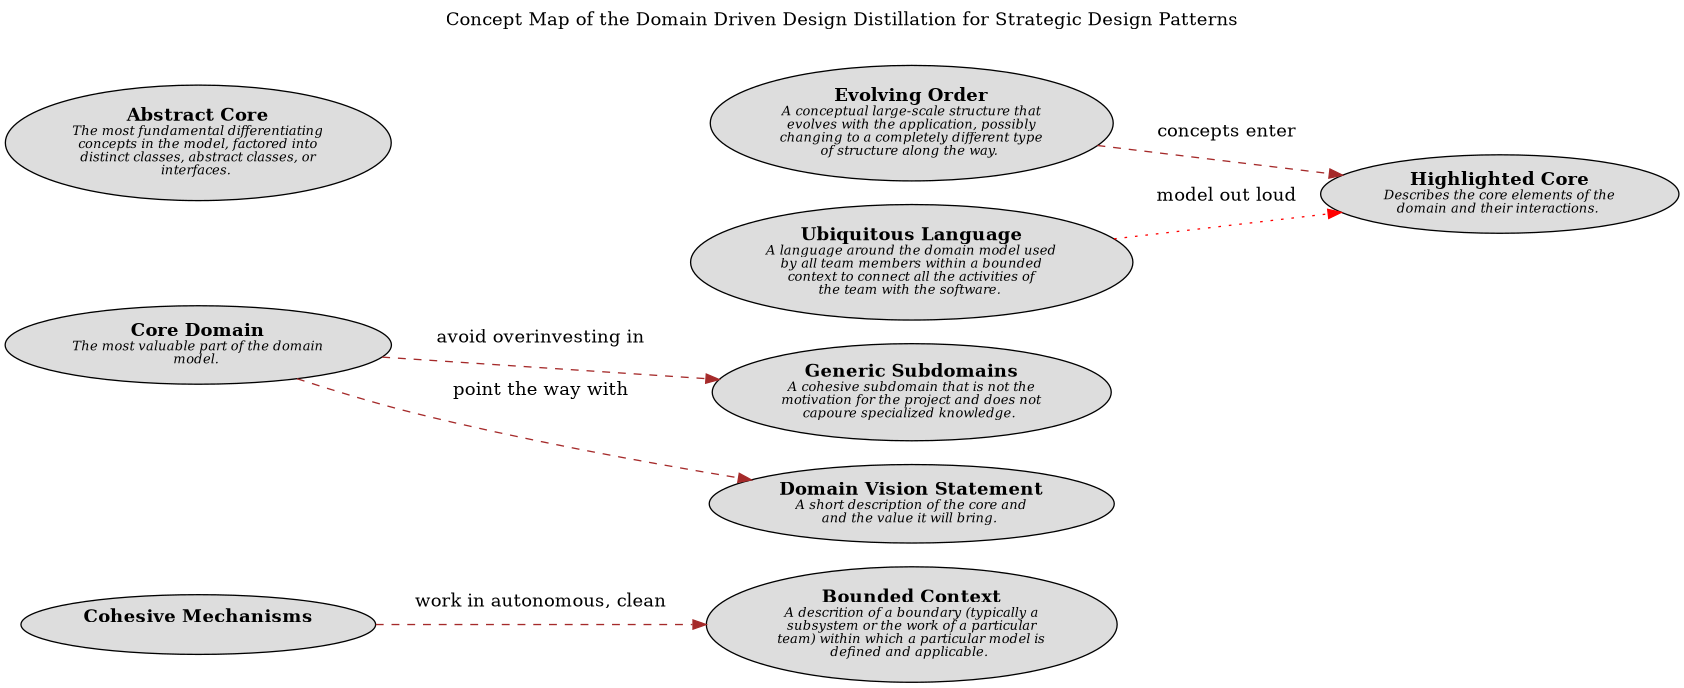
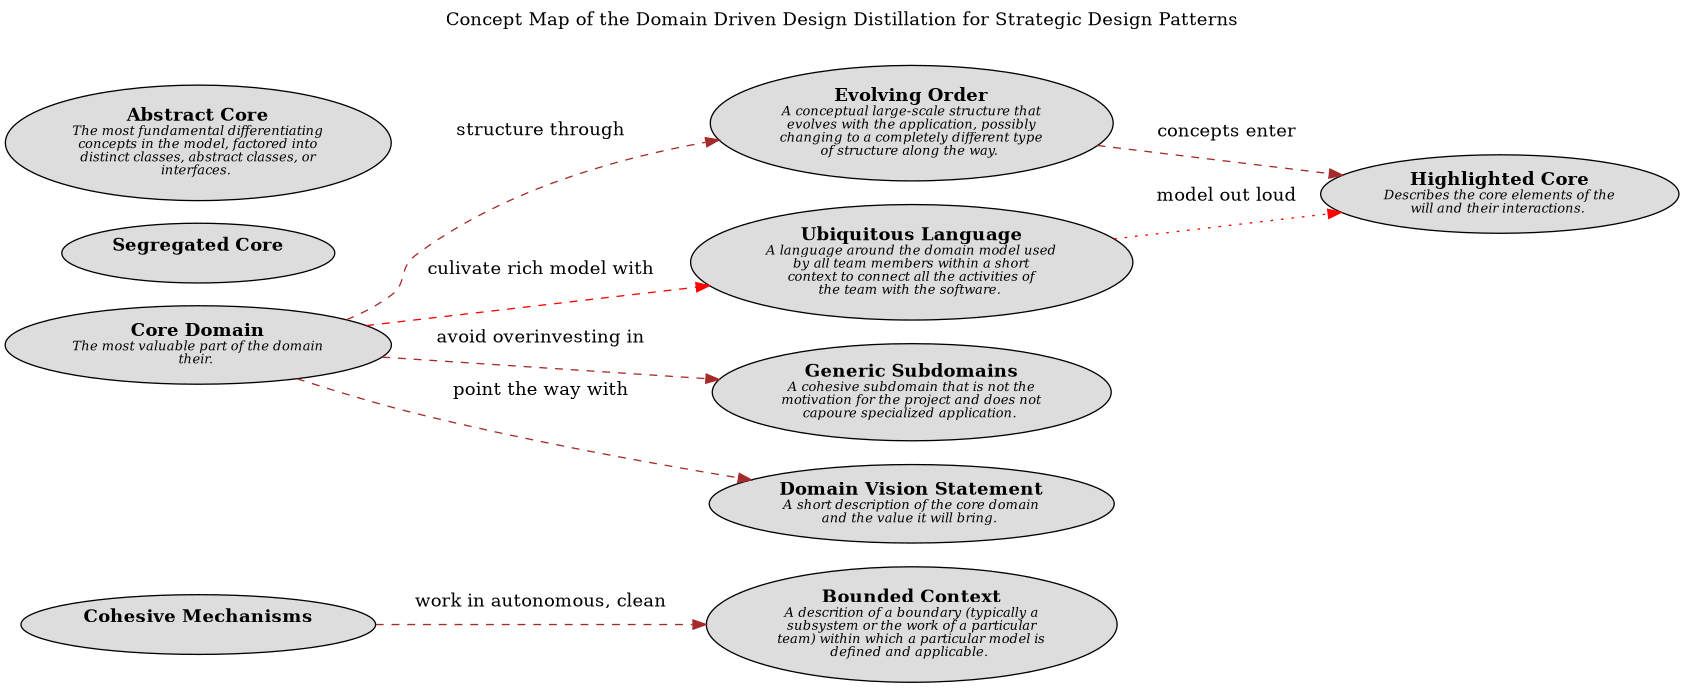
edge "Core Domain" -> "Evolving Order": added, label "structure through"
node "Highlighted Core": text "domain and their interactions." -> "will and their interactions."
node "Segregated Core": added
node "Ubiquitous Language": text "by all team members within a bounded" -> "by all team members within a short"
edge "Core Domain" -> "Ubiquitous Language": added, label "culivate rich model with"
node "Core Domain": text "model." -> "their."
node "Generic Subdomains": text "capoure specialized knowledge." -> "capoure specialized application."
node "Domain Vision Statement": text "A short description of the core and" -> "A short description of the core domain"
